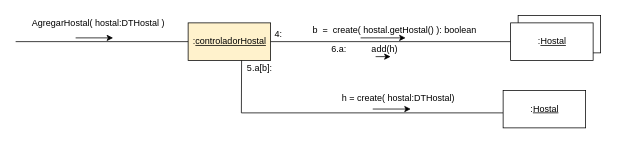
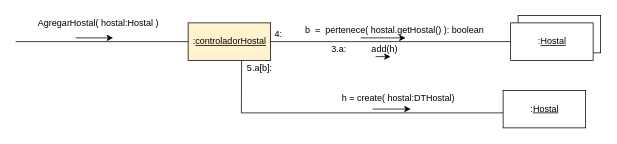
node "AgregarHostal( hostal:DTHostal )": label "AgregarHostal( hostal:DTHostal )" -> "AgregarHostal( hostal:Hostal )"
node "b = create( hostal.getHostal() ): boolean": label "b = create( hostal.getHostal() ): boolean" -> "b = pertenece( hostal.getHostal() ): boolean"
node "6.a: add(h)": label "6.a: add(h)" -> "3.a: add(h)"
